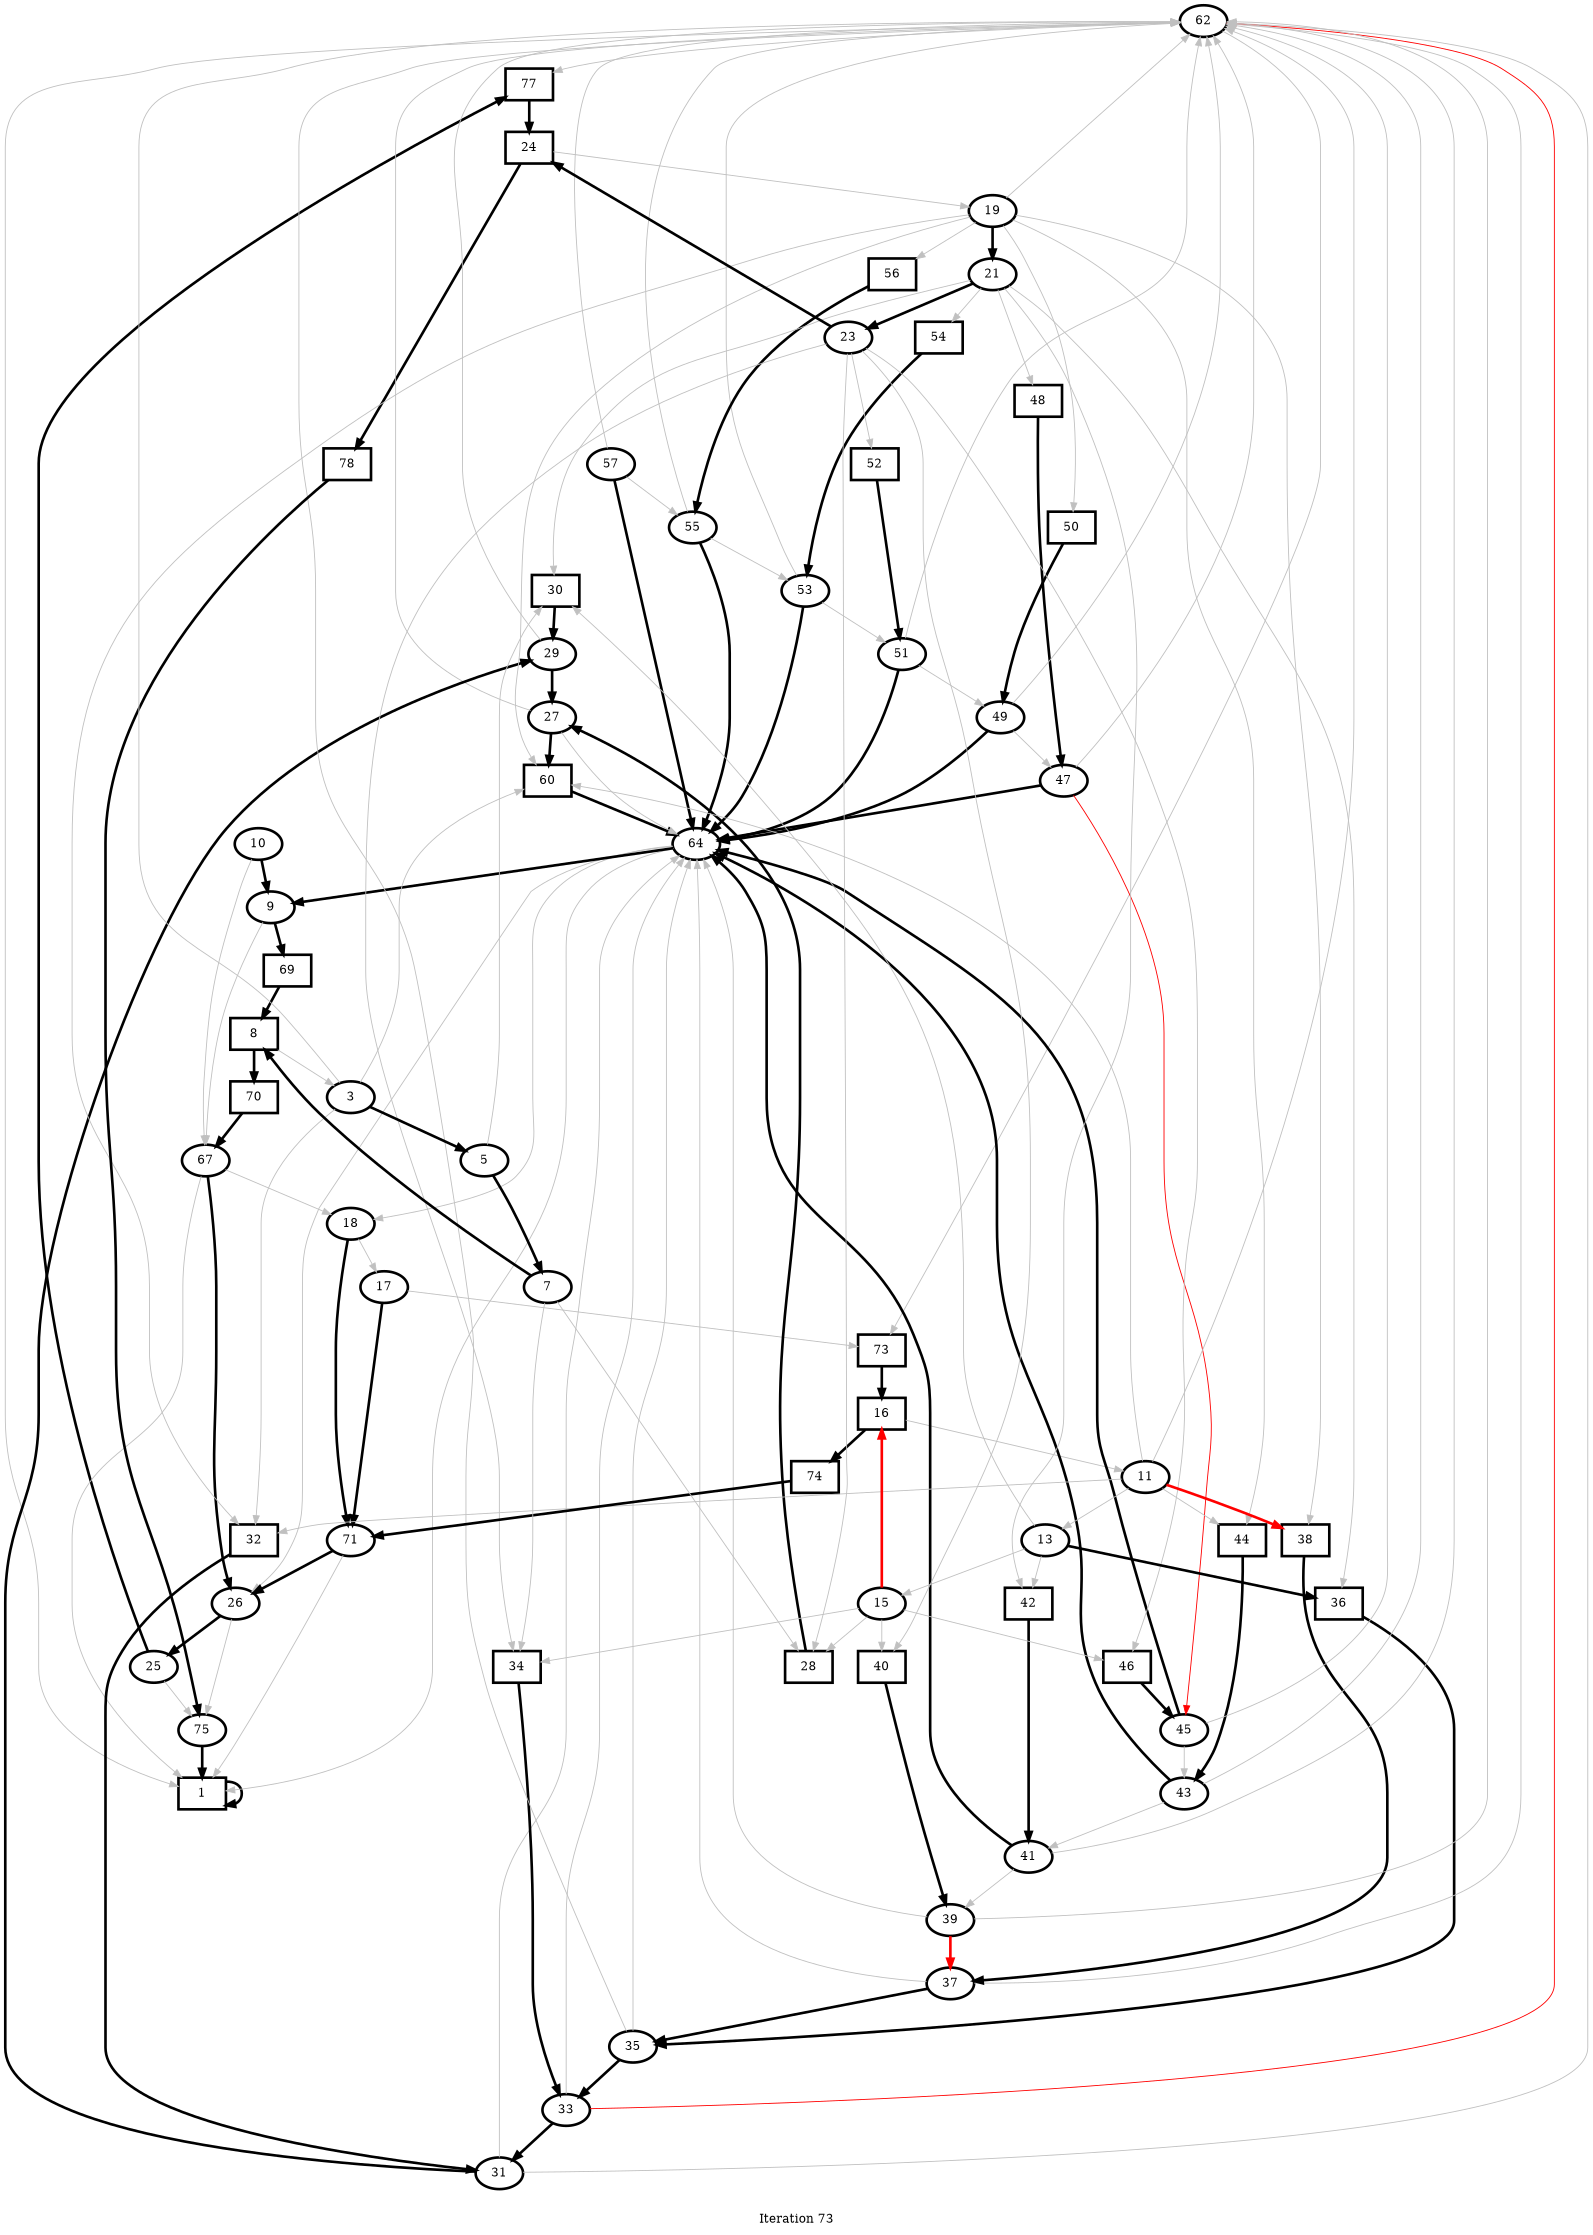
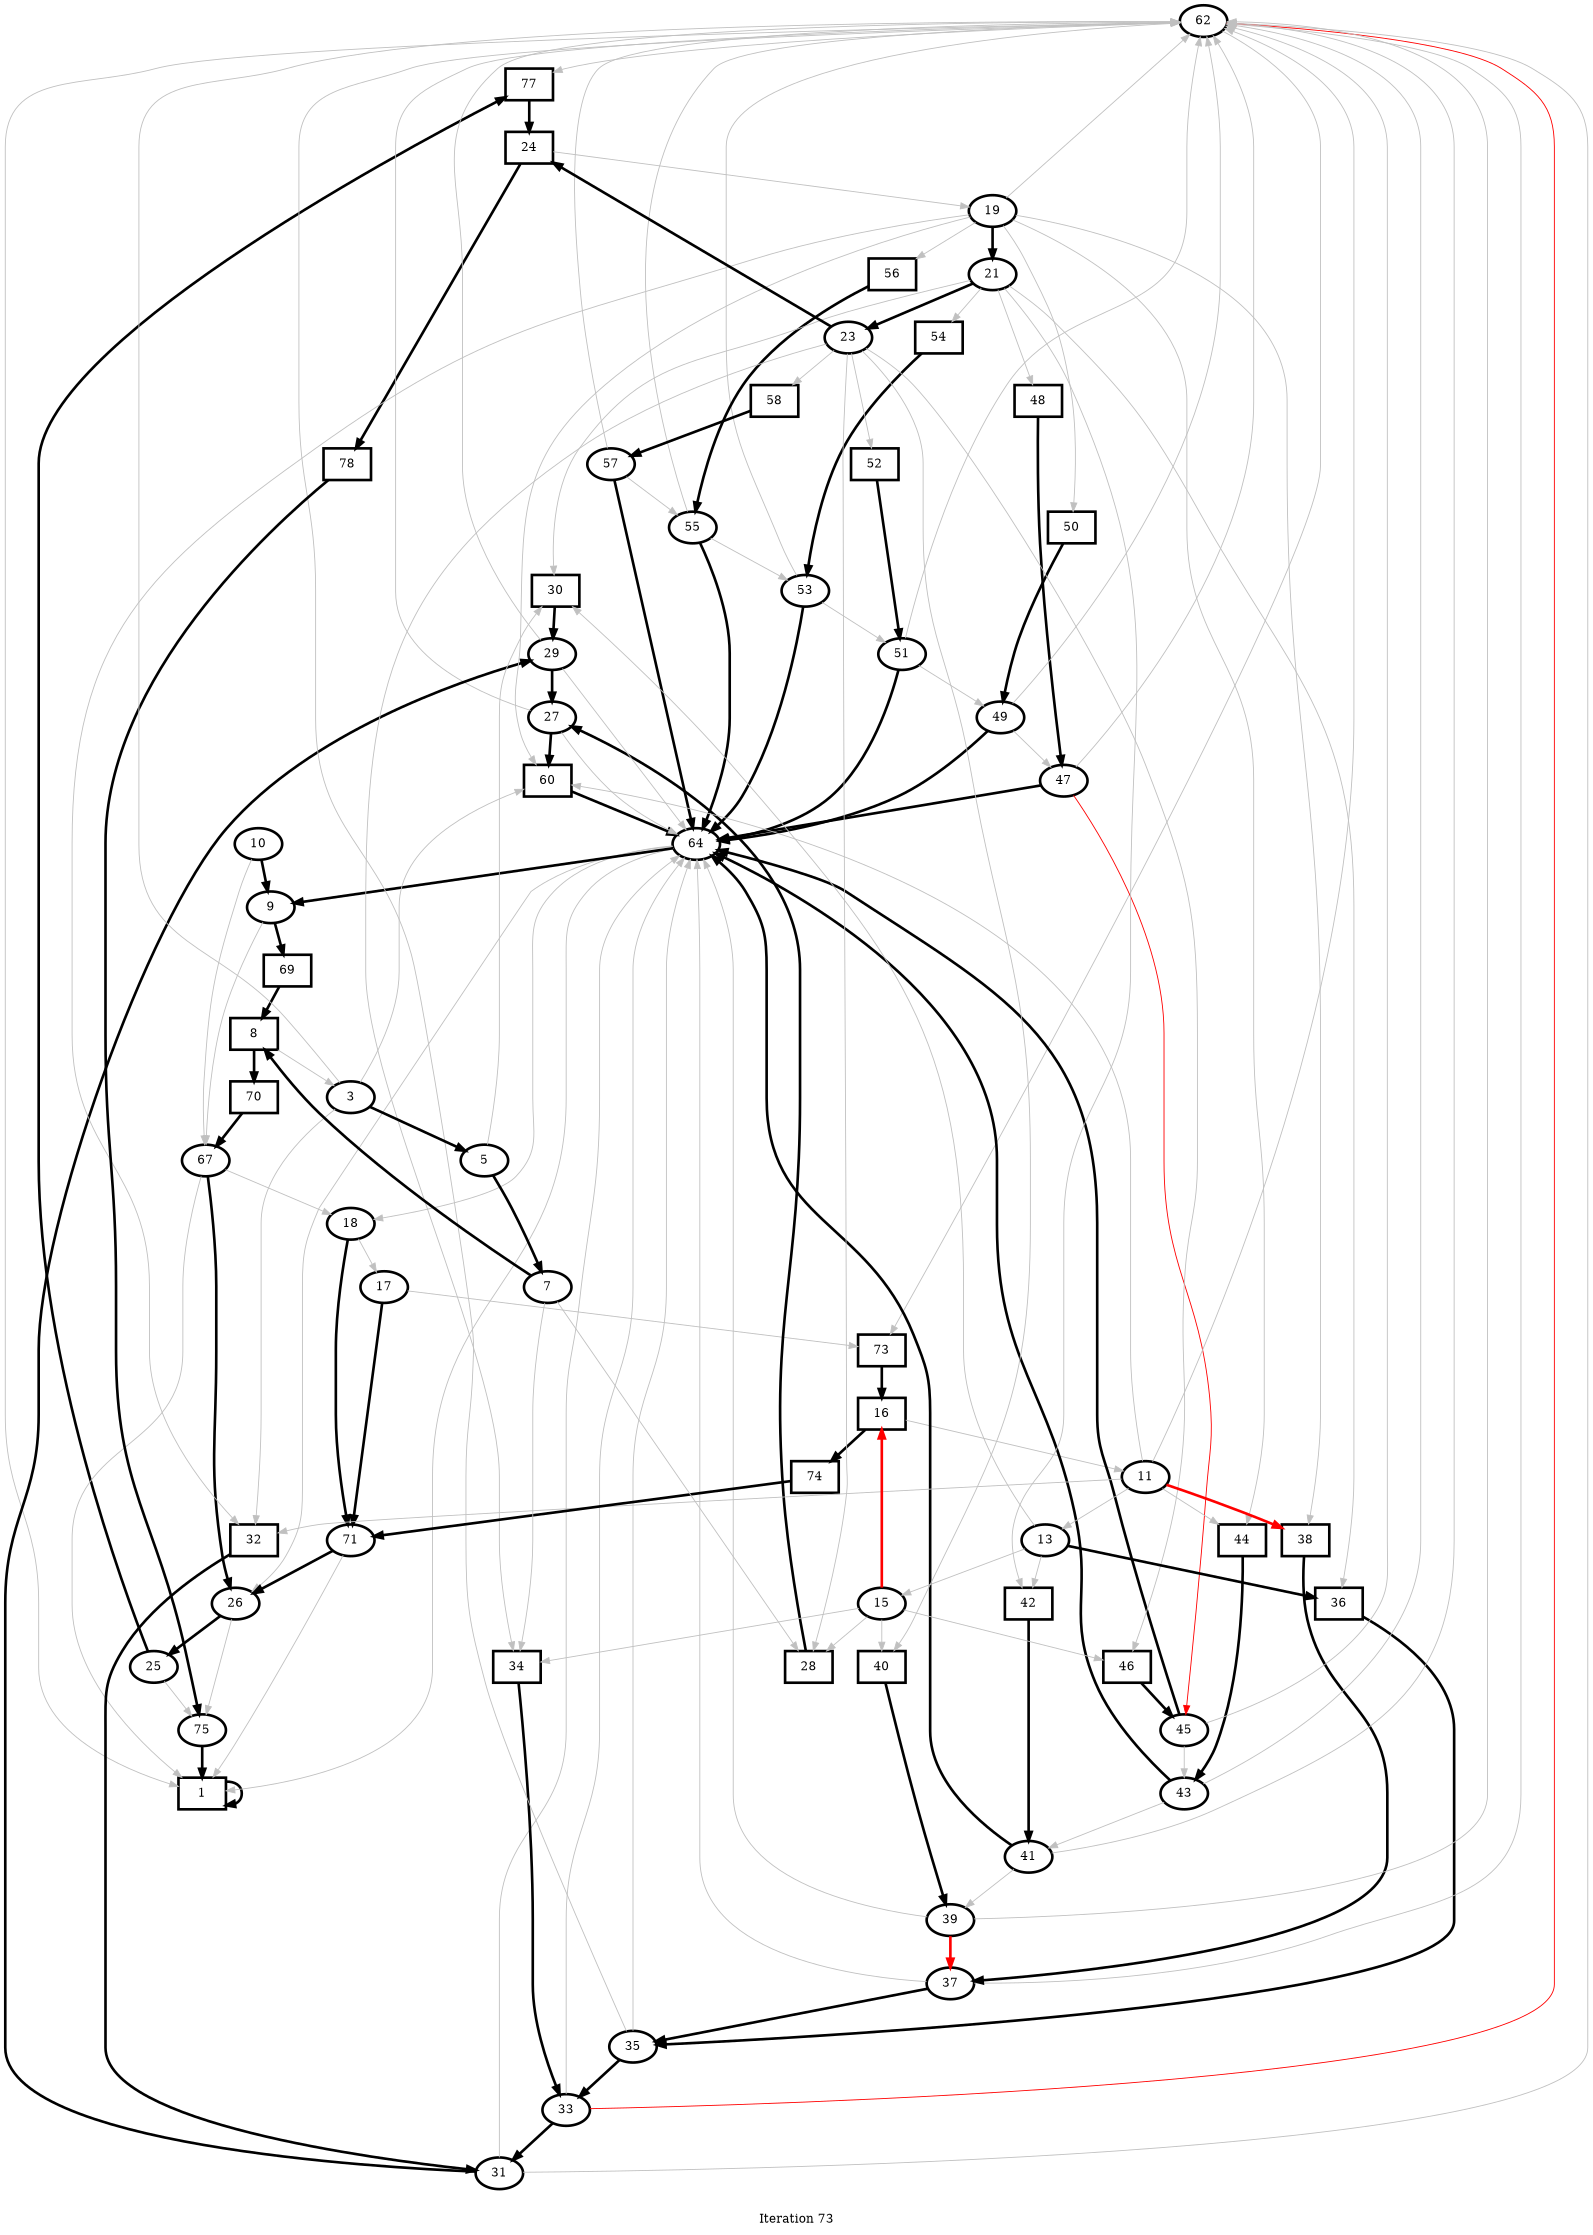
node "58": added
edge "29" -> "64": added
